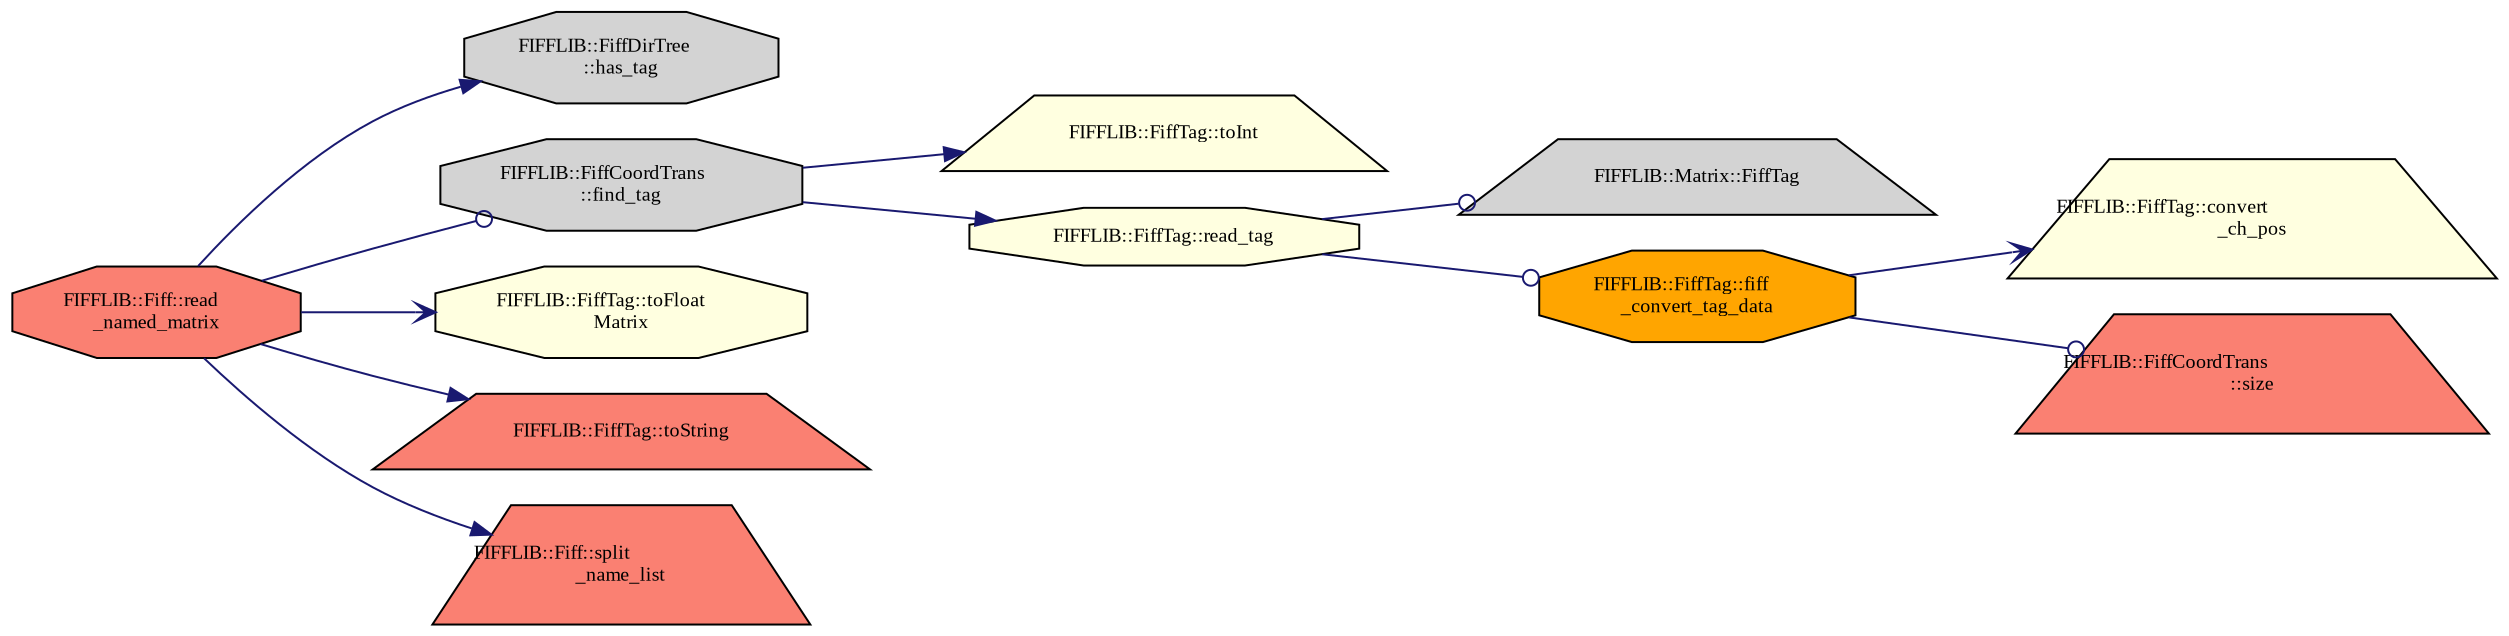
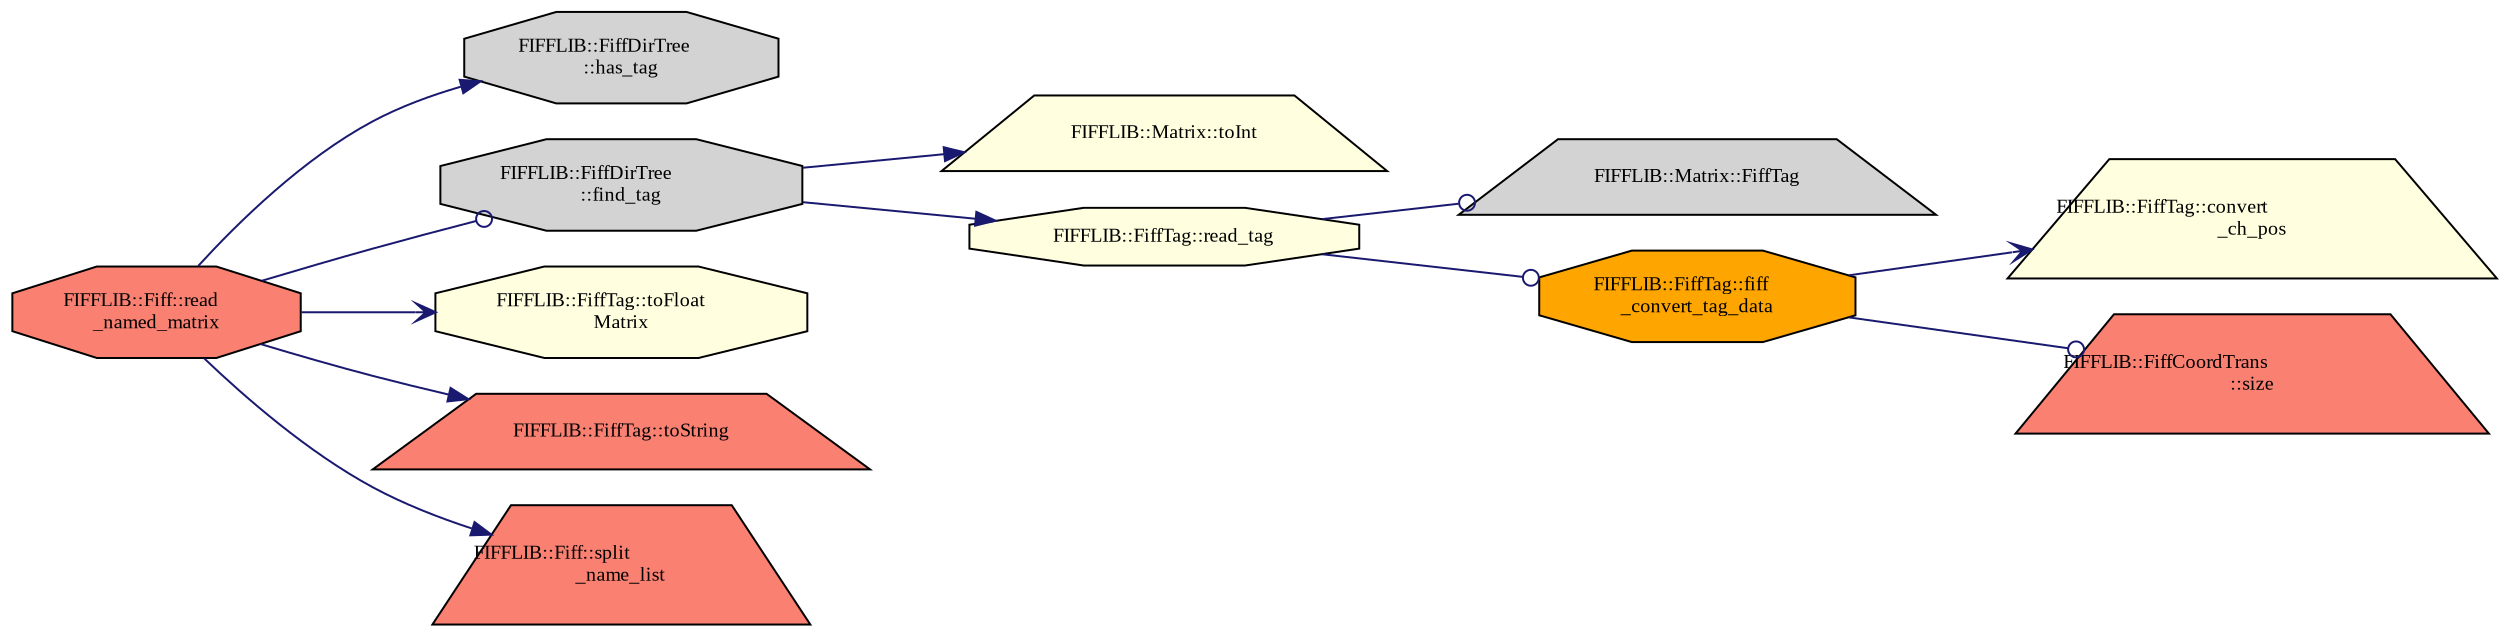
node "FIFFLIB::FiffTag::toInt": label "FIFFLIB::FiffTag::toInt" -> "FIFFLIB::Matrix::toInt"
node "FIFFLIB::FiffCoordTrans ::find_tag": label "FIFFLIB::FiffCoordTrans ::find_tag" -> "FIFFLIB::FiffDirTree ::find_tag"
